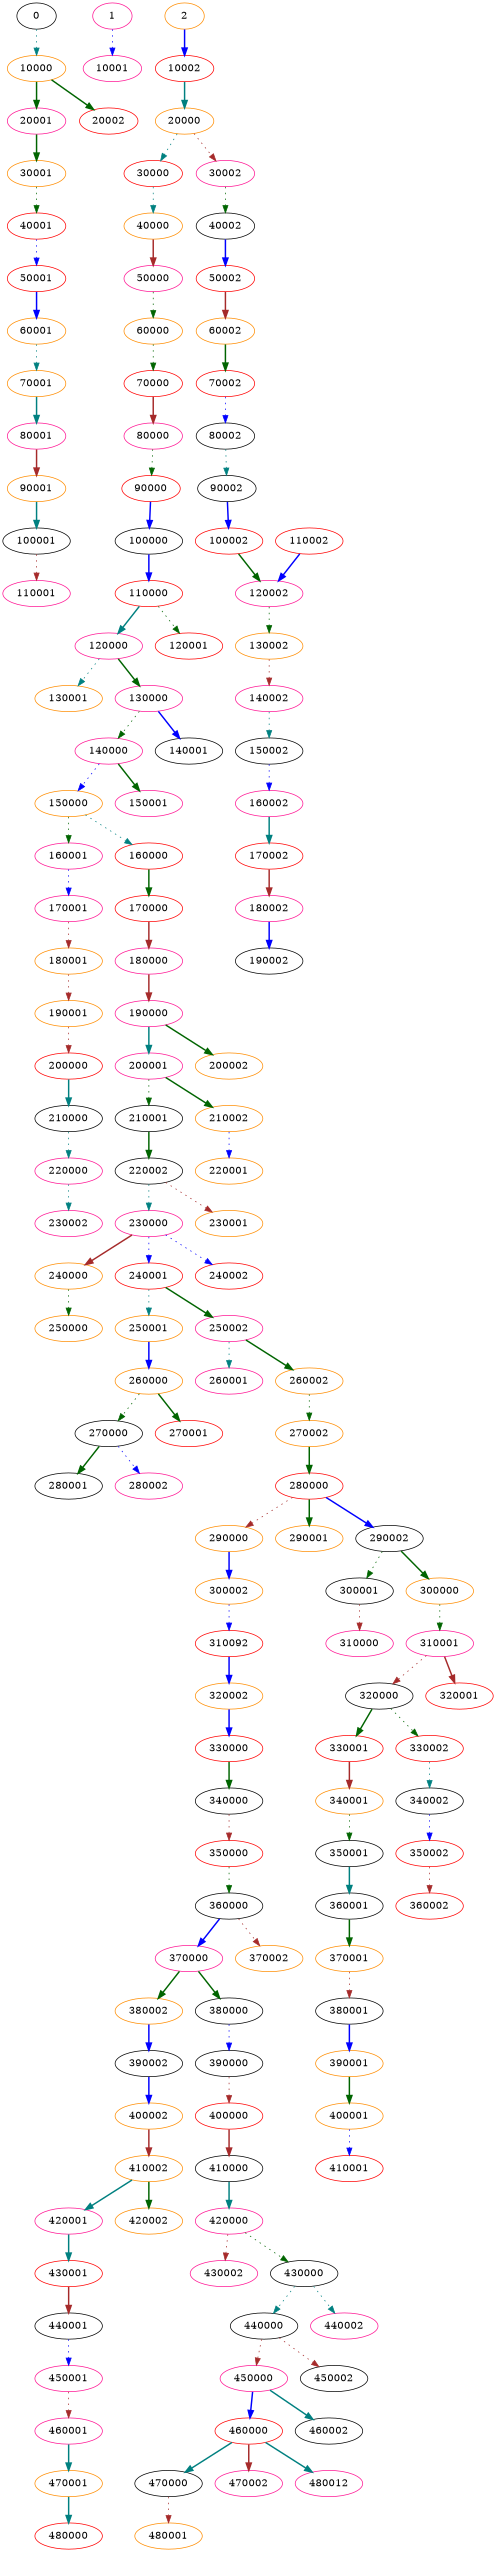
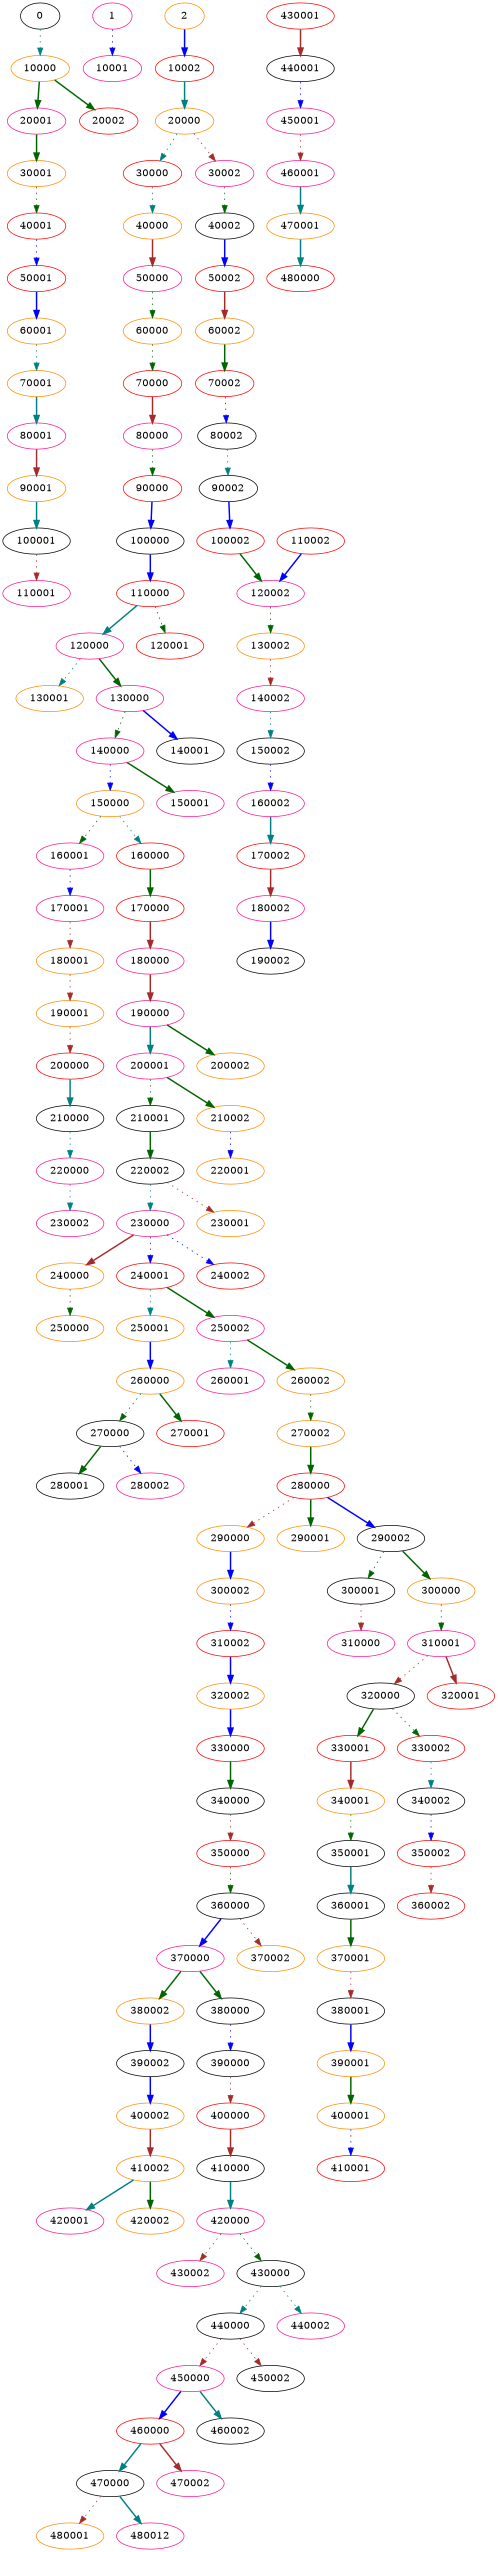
node "310092": label "310092" -> "310002"
edge "420001" -> "430001": removed
edge "460000" -> "480012": now "470000" -> "480012"
